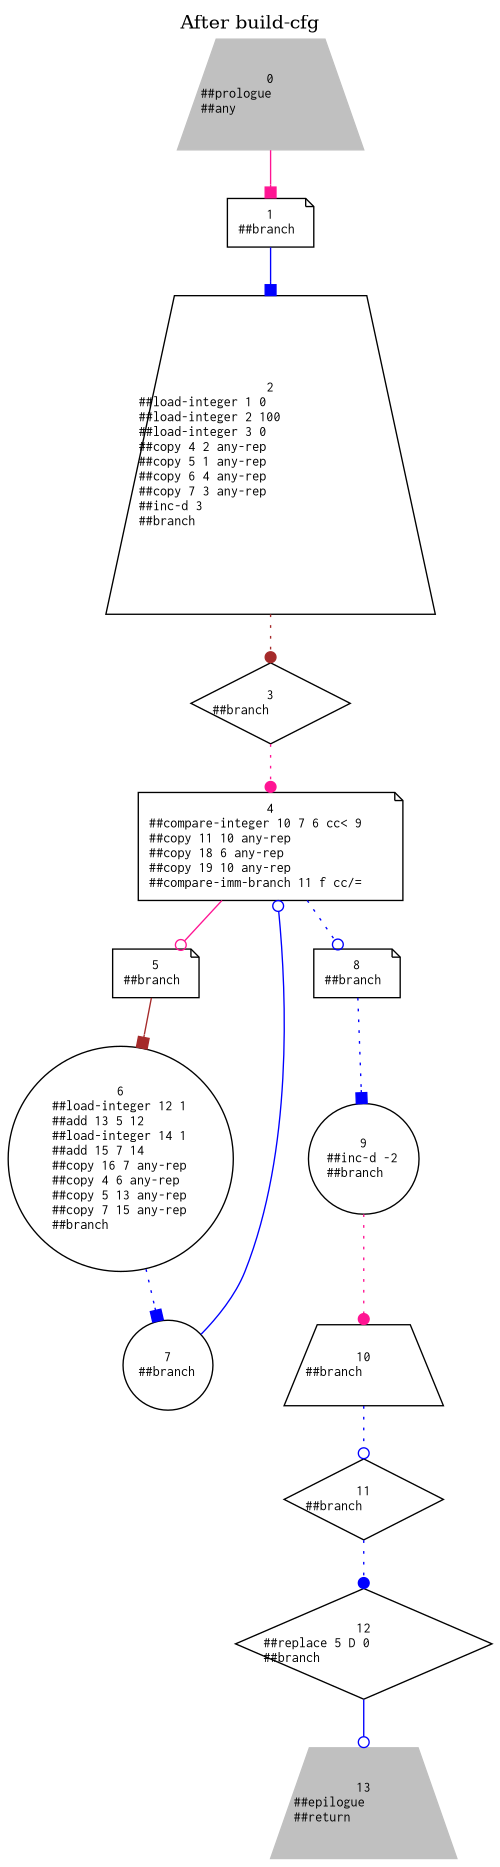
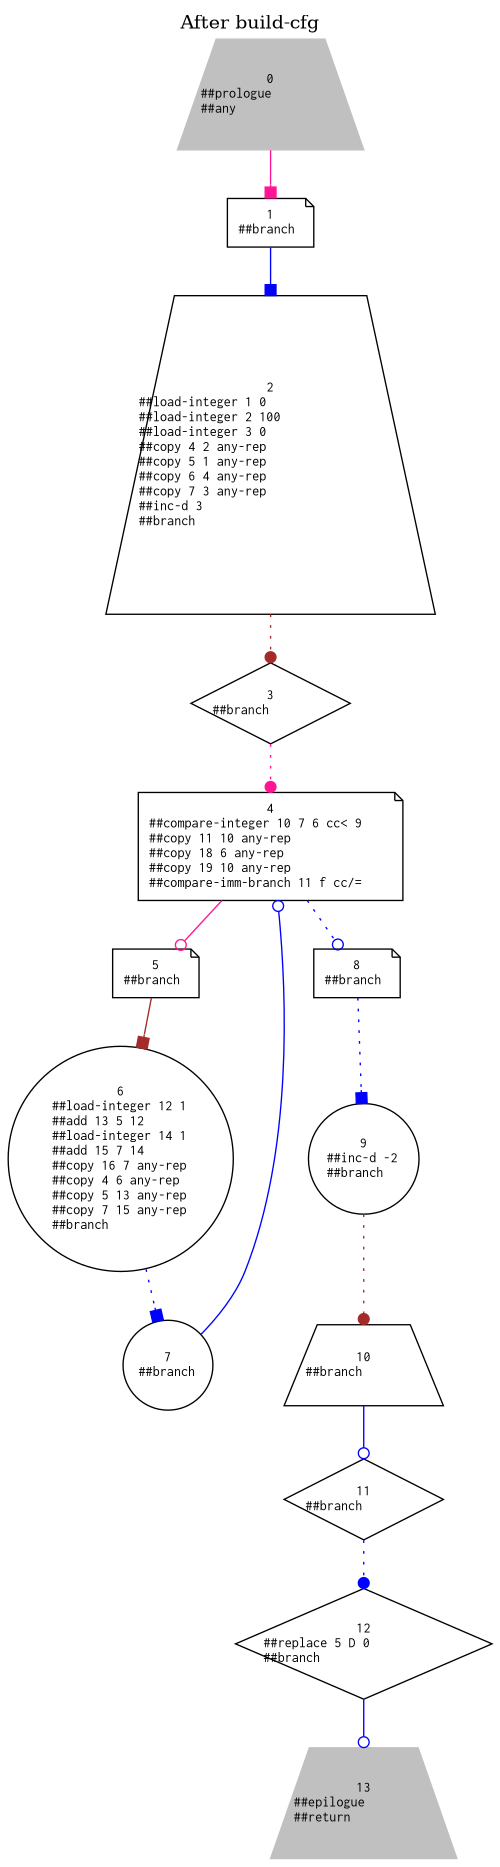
edge "9 ##inc-d -2 ##branch" -> "10 ##branch": color deeppink -> brown
edge "10 ##branch" -> "11 ##branch": style dotted -> solid
